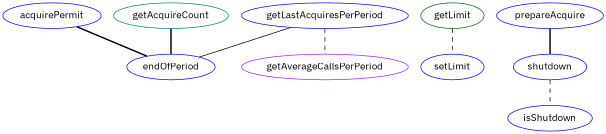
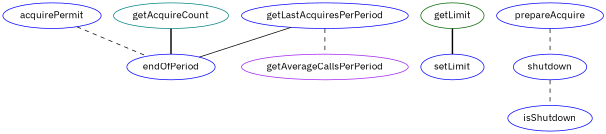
edge "acquirePermit" -- "endOfPeriod": style bold -> dashed
edge "getLimit" -- "setLimit": style dashed -> bold
edge "prepareAcquire" -- "shutdown": style bold -> dashed
